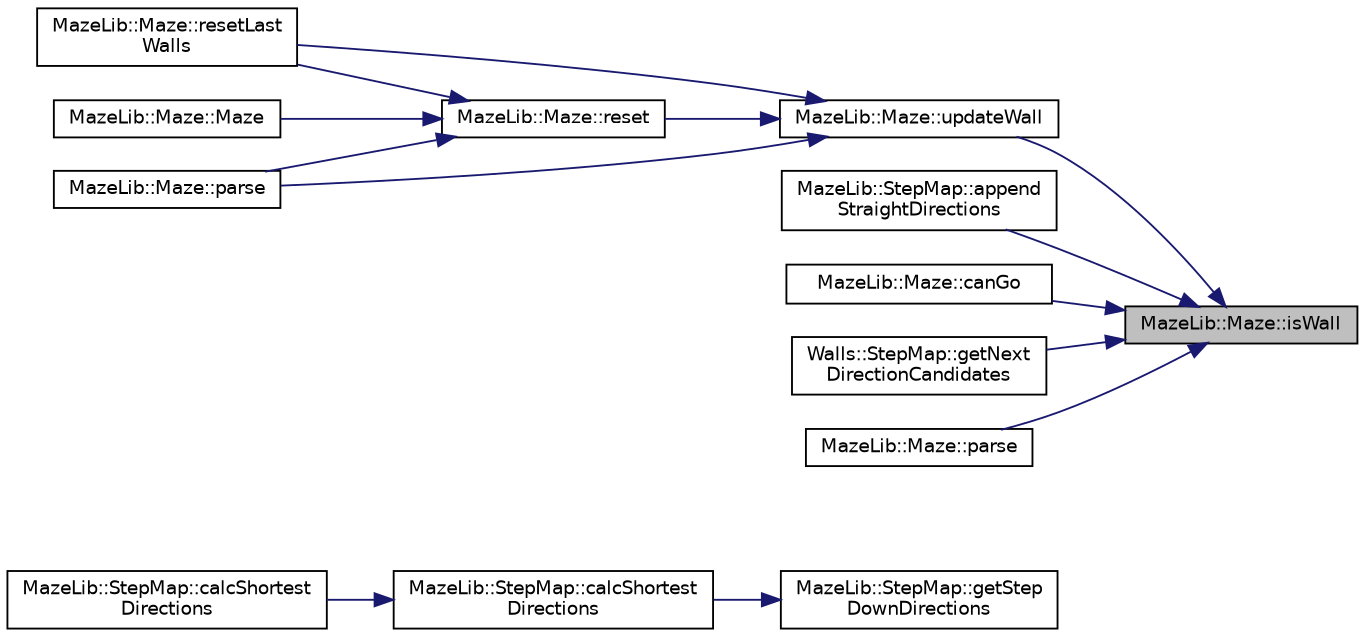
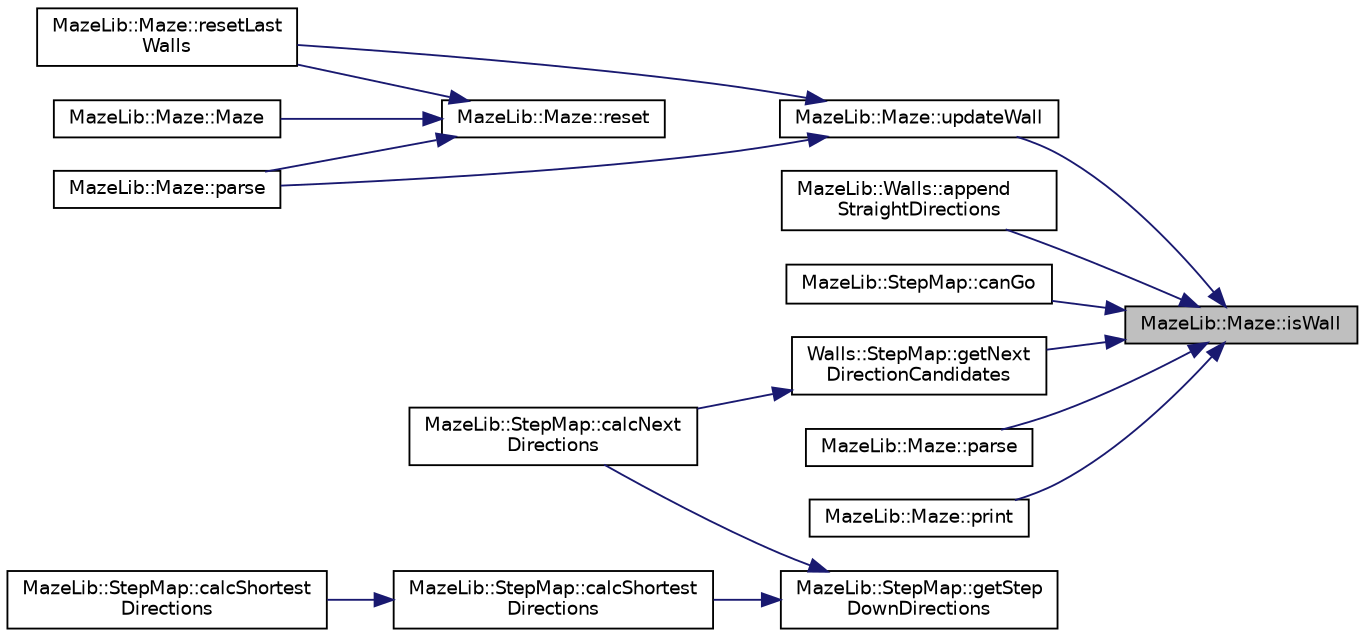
edge "MazeLib::Maze::reset" -> "MazeLib::Maze::updateWall": removed
node "MazeLib::StepMap::append StraightDirections": label "MazeLib::StepMap::append StraightDirections" -> "MazeLib::Walls::append StraightDirections"
node "MazeLib::Maze::canGo": label "MazeLib::Maze::canGo" -> "MazeLib::StepMap::canGo"
node "MazeLib::StepMap::calcNext Directions": added
node "MazeLib::Maze::print": added
